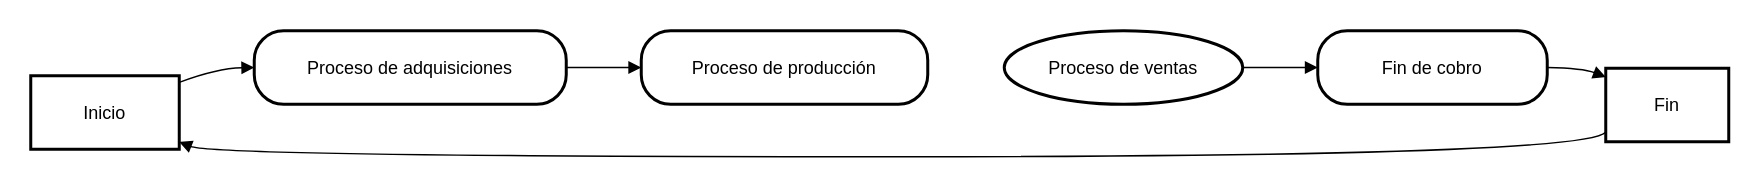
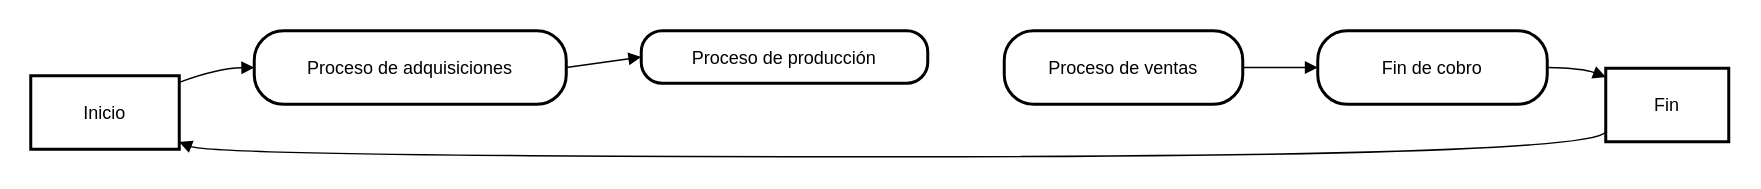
node "Proceso de producción": size 287x74 -> 287x53
node "Proceso de ventas": shape ellipse -> rounded rectangle
